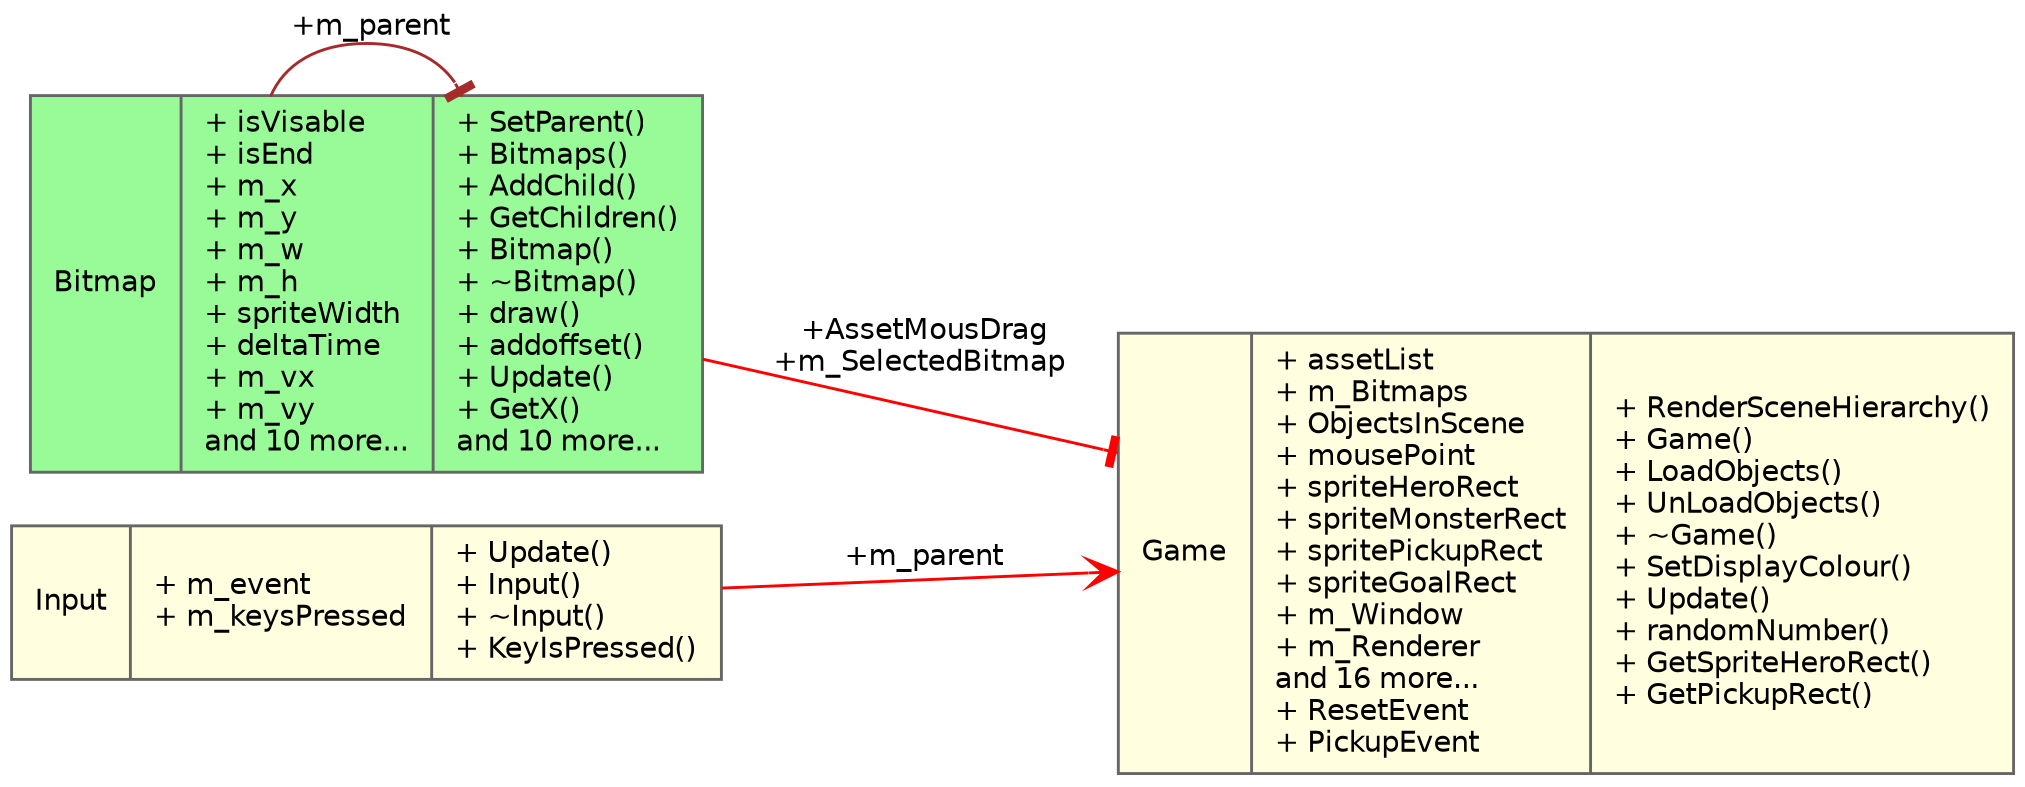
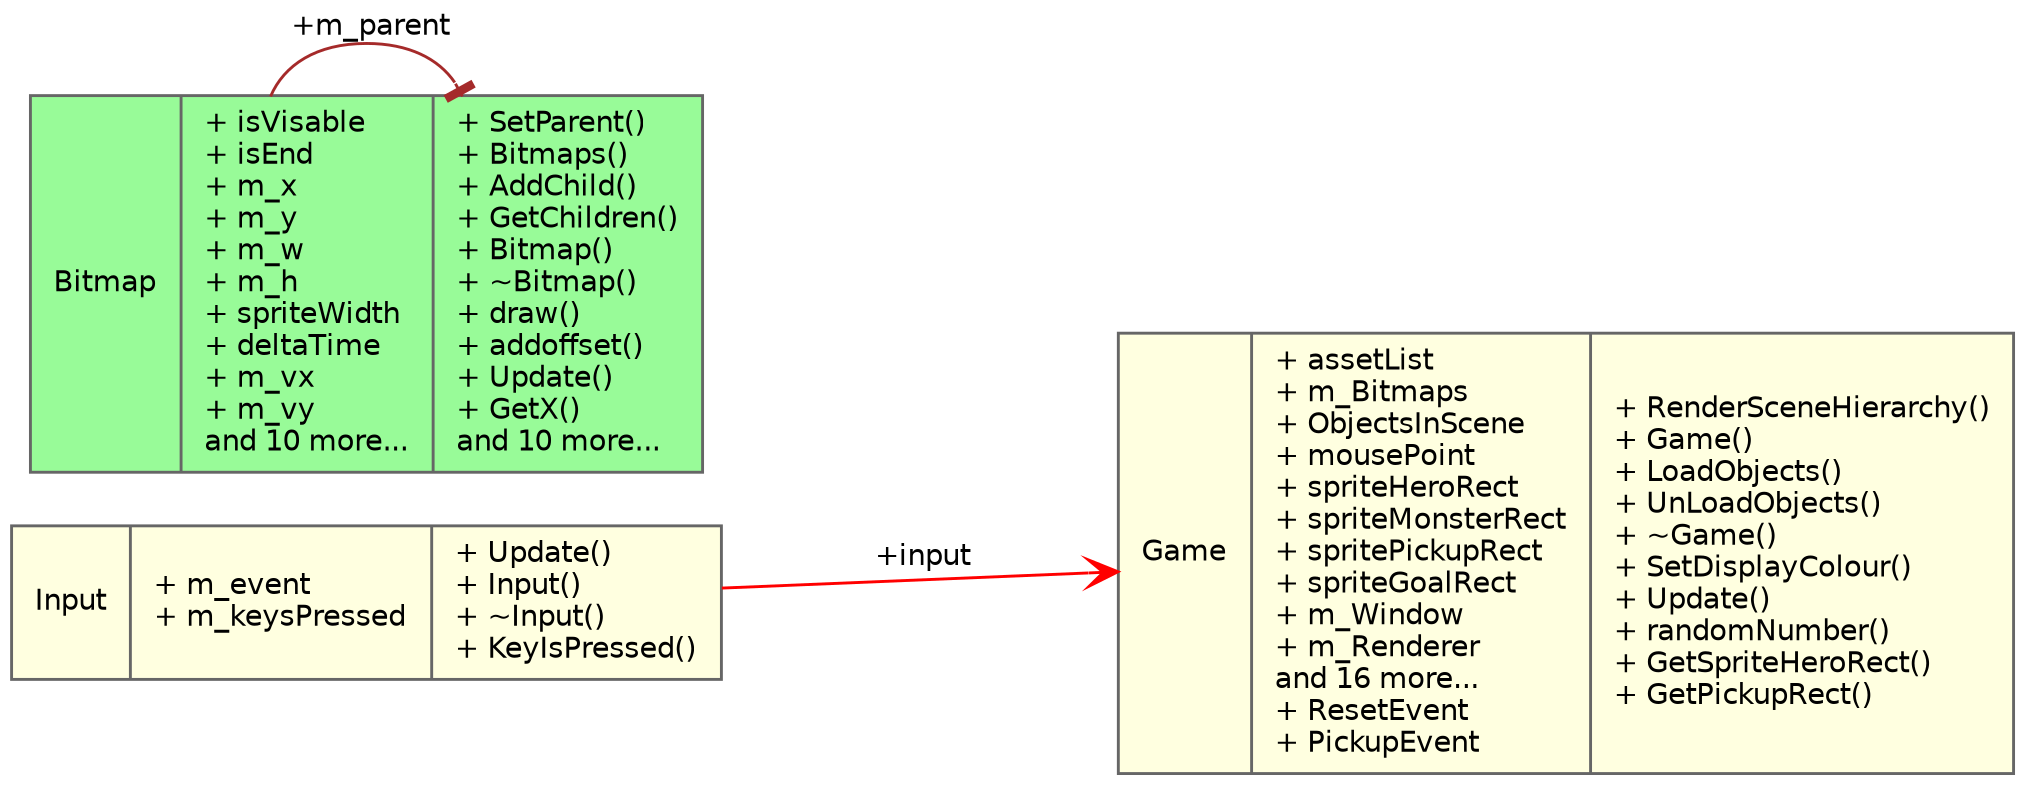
edge "Bitmap" -> "Game": removed, label "+AssetMousDrag +m_SelectedBitmap"
edge "Input" -> "Game": label " +m_parent" -> " +input"
